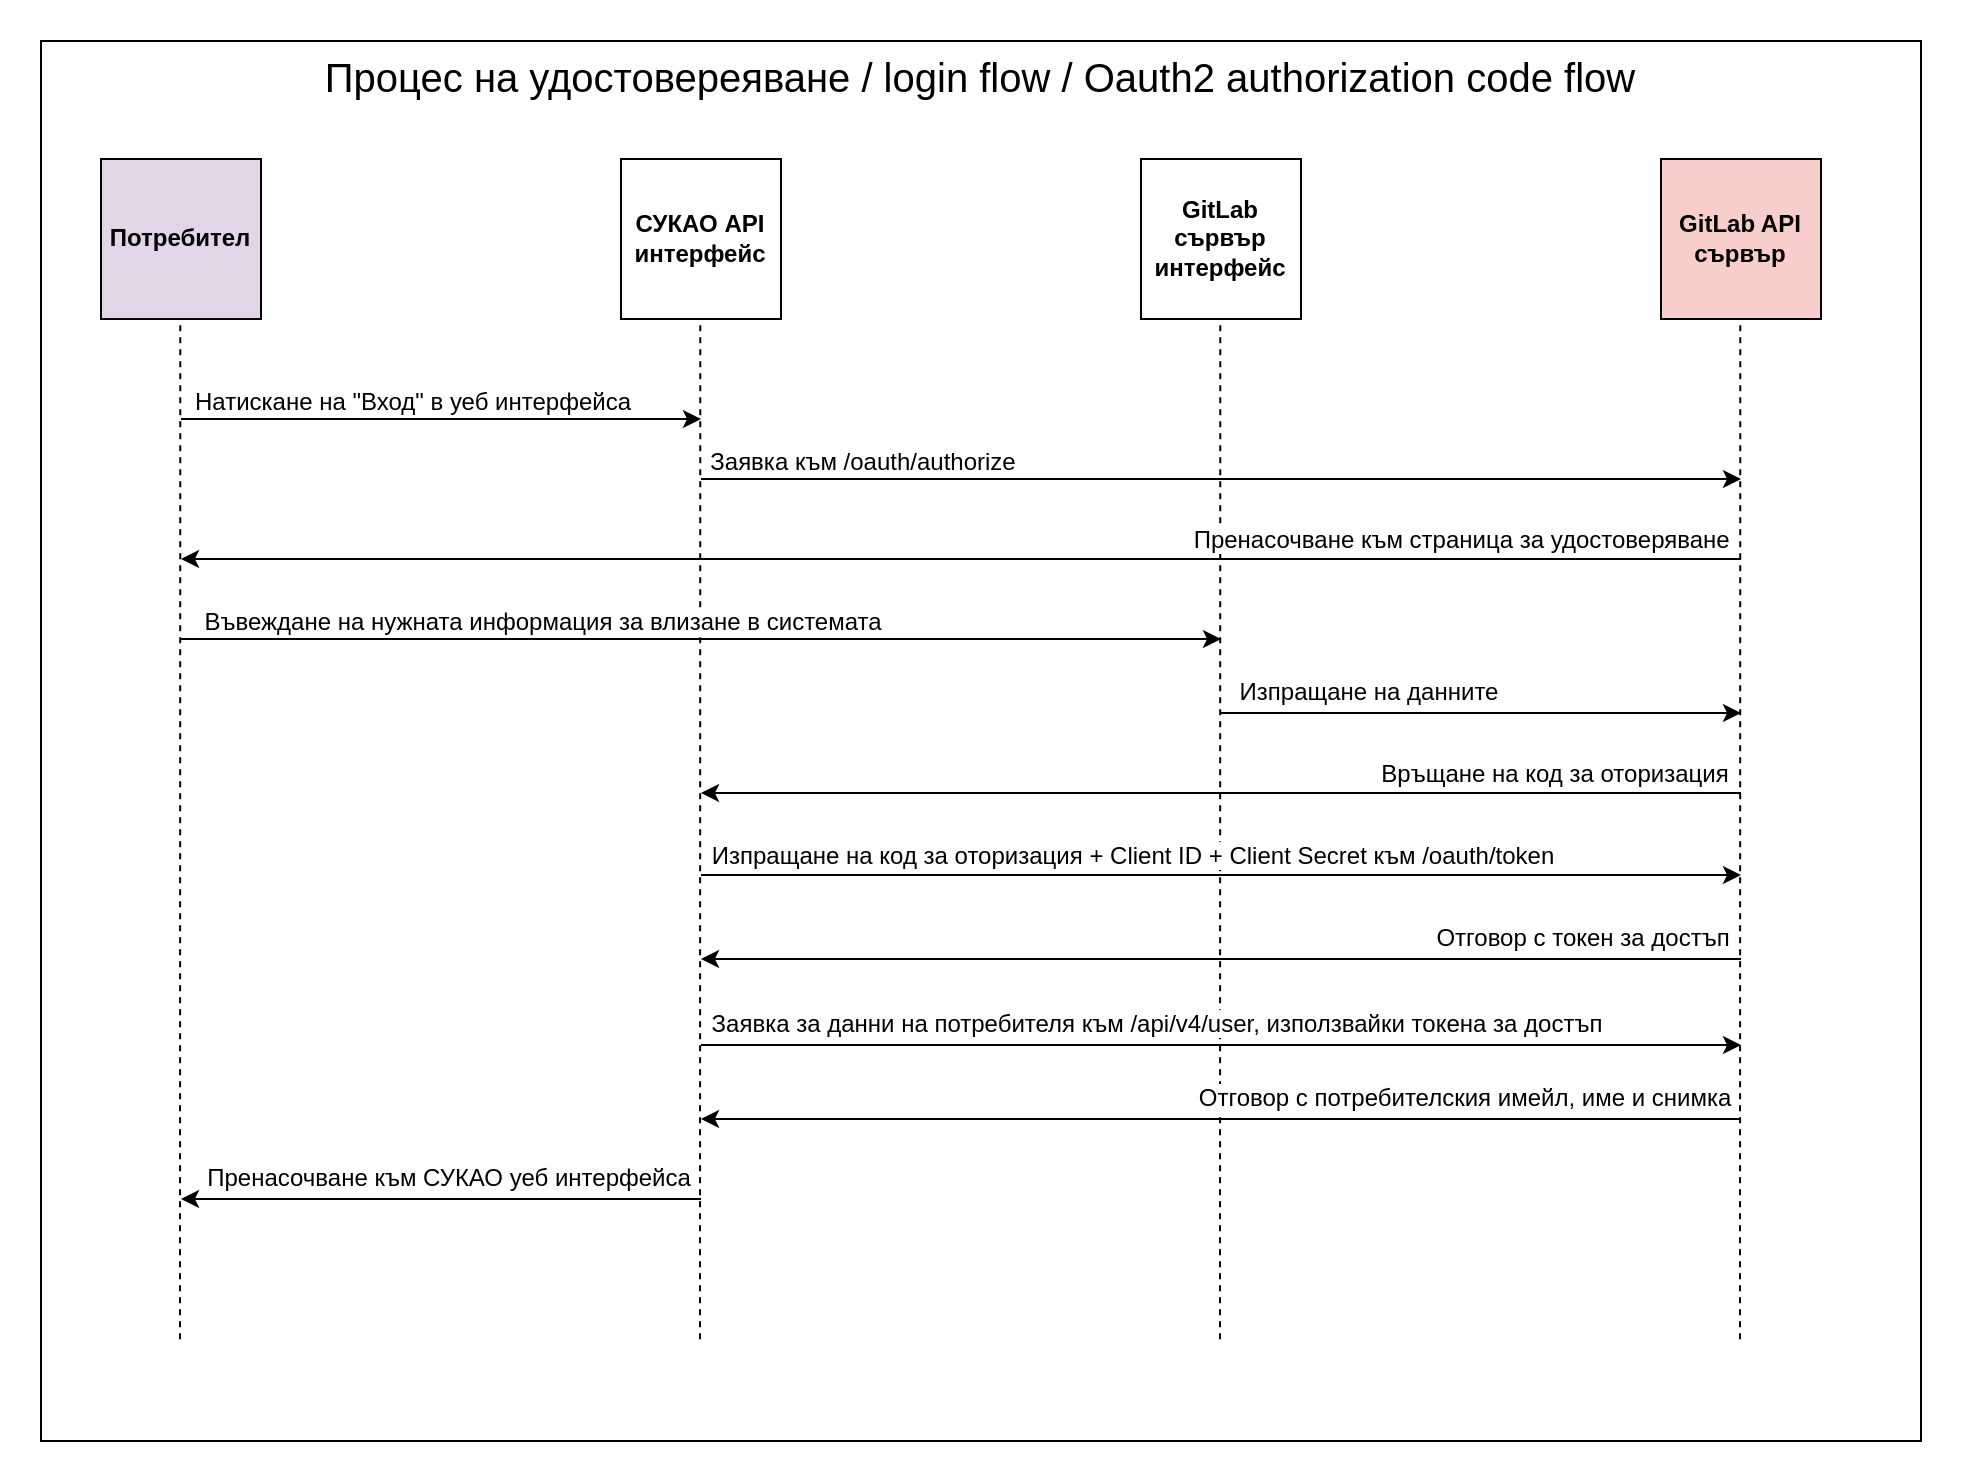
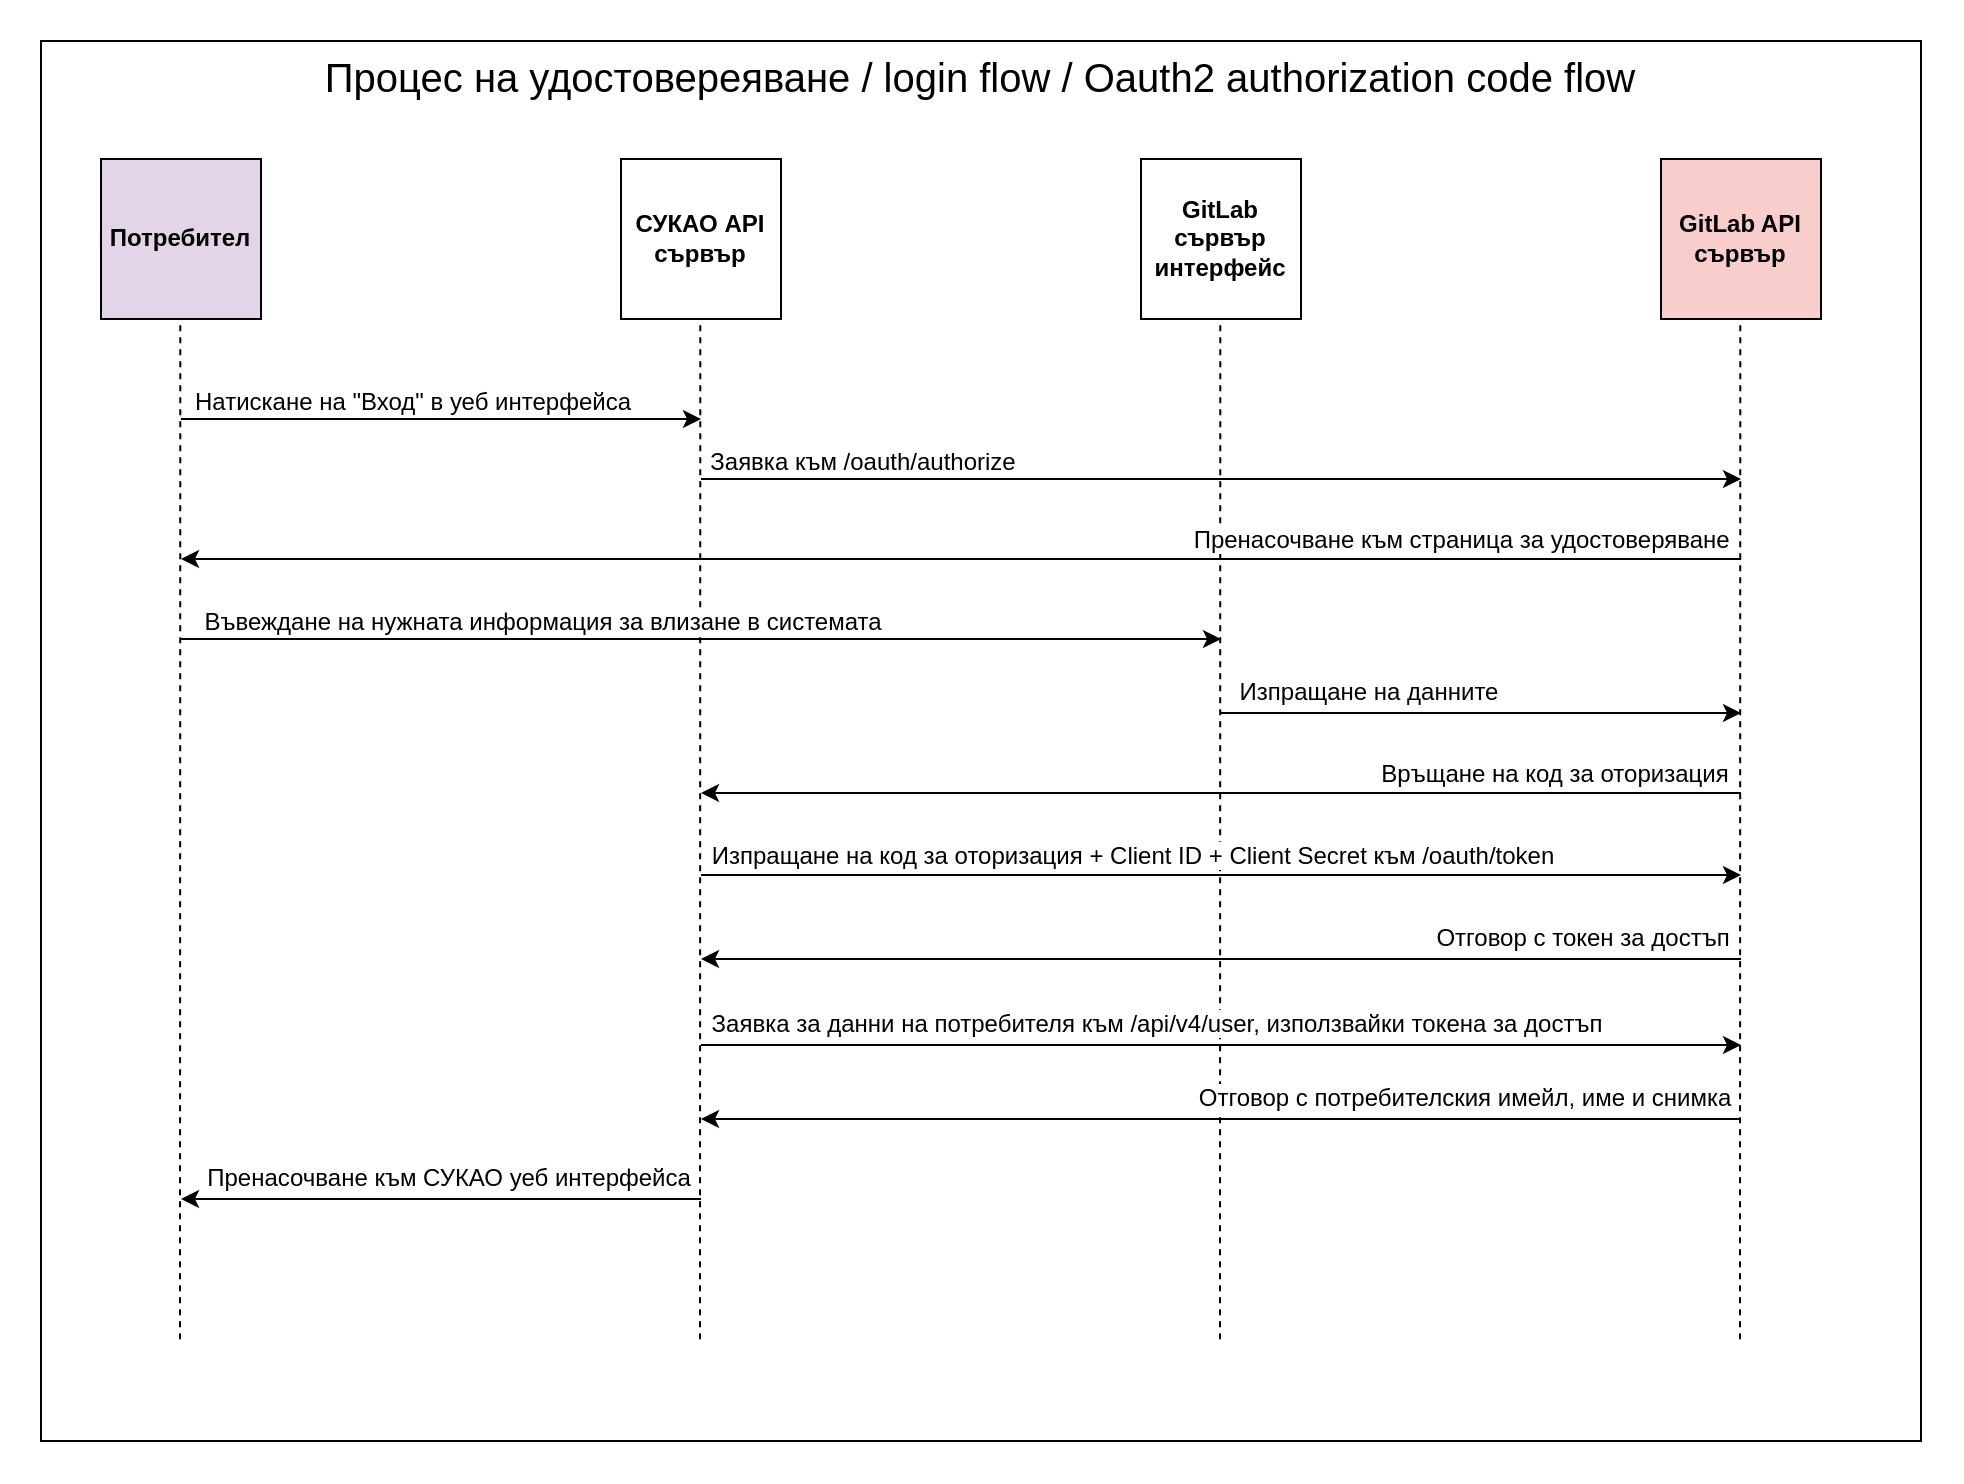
node "СУКАО API интерфейс": label "СУКАО API интерфейс" -> "СУКАО API сървър"
